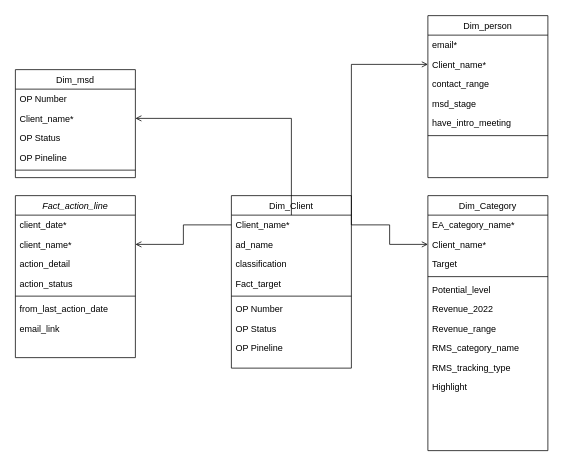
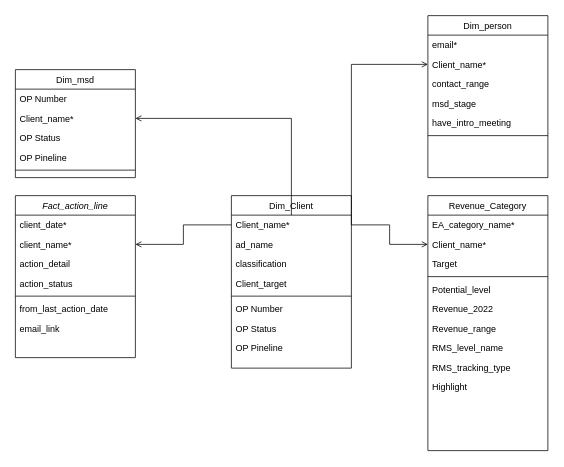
node "Dim_Category": label "Dim_Category" -> "Revenue_Category"
node "Fact_target": label "Fact_target" -> "Client_target"
node "RMS_category_name": label "RMS_category_name" -> "RMS_level_name"
